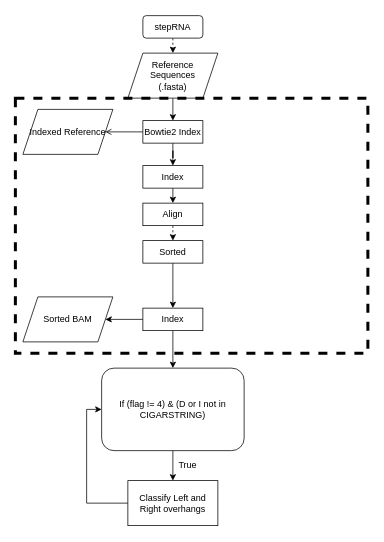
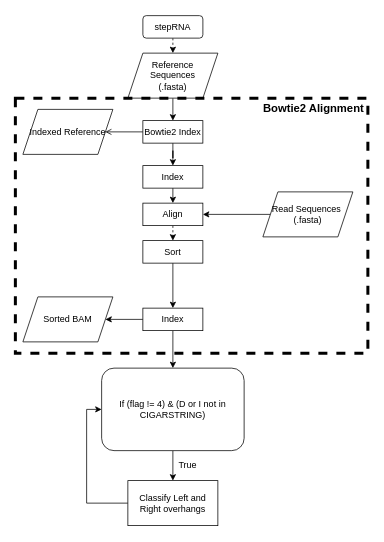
node "Bowtie2 Alignment": added
edge "Read Sequences (.fasta)" -> "Align": added
node "Read Sequences (.fasta)": added
node "Sorted": label "Sorted" -> "Sort"
